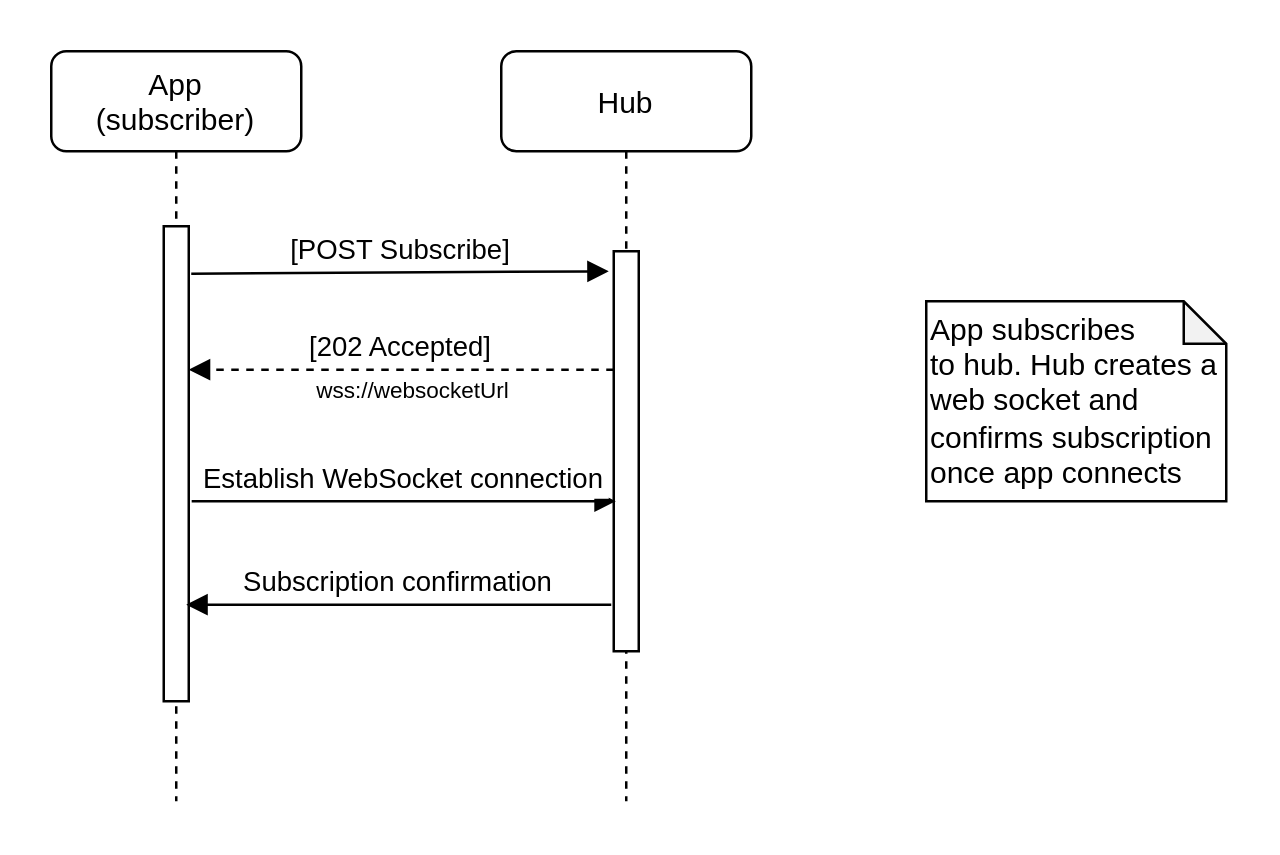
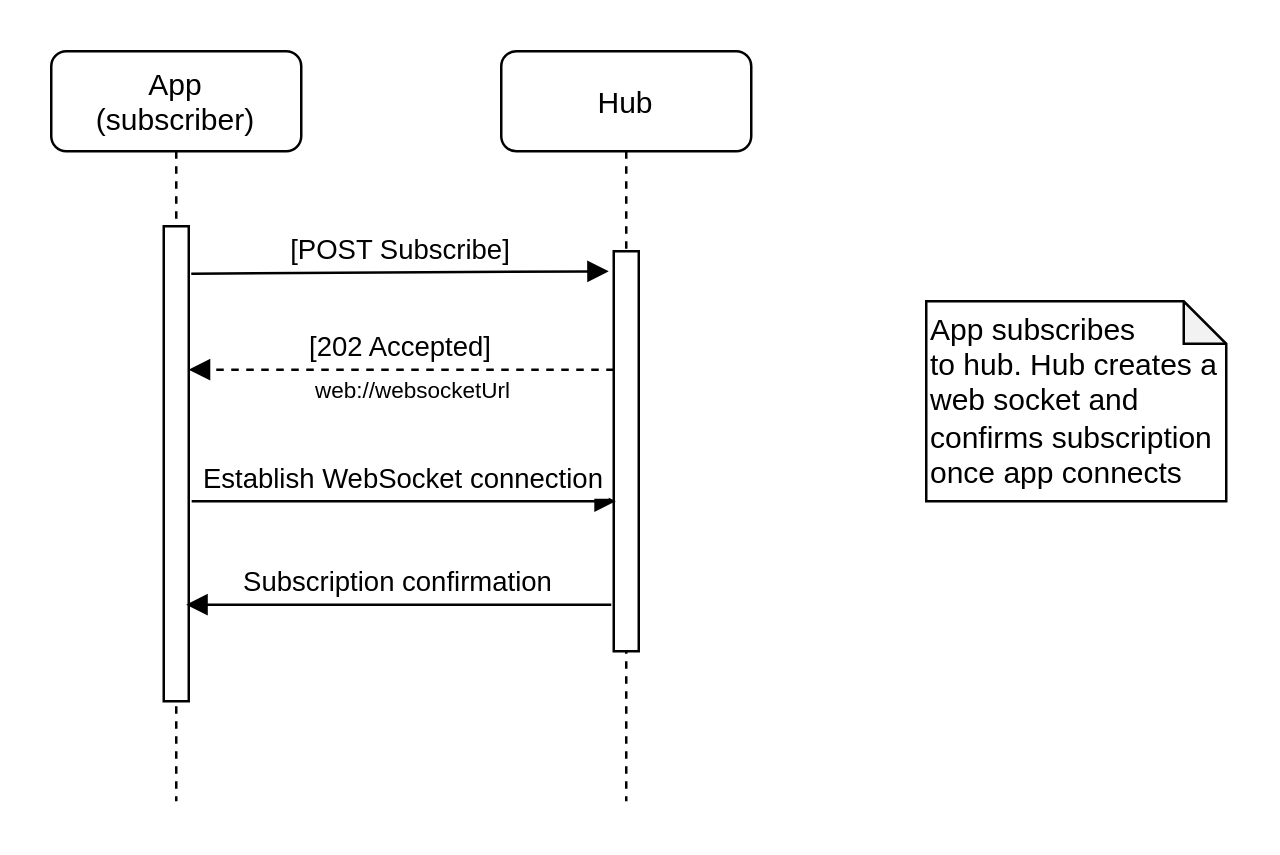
node "wss://websocketUrl": label "wss://websocketUrl" -> "web://websocketUrl"
